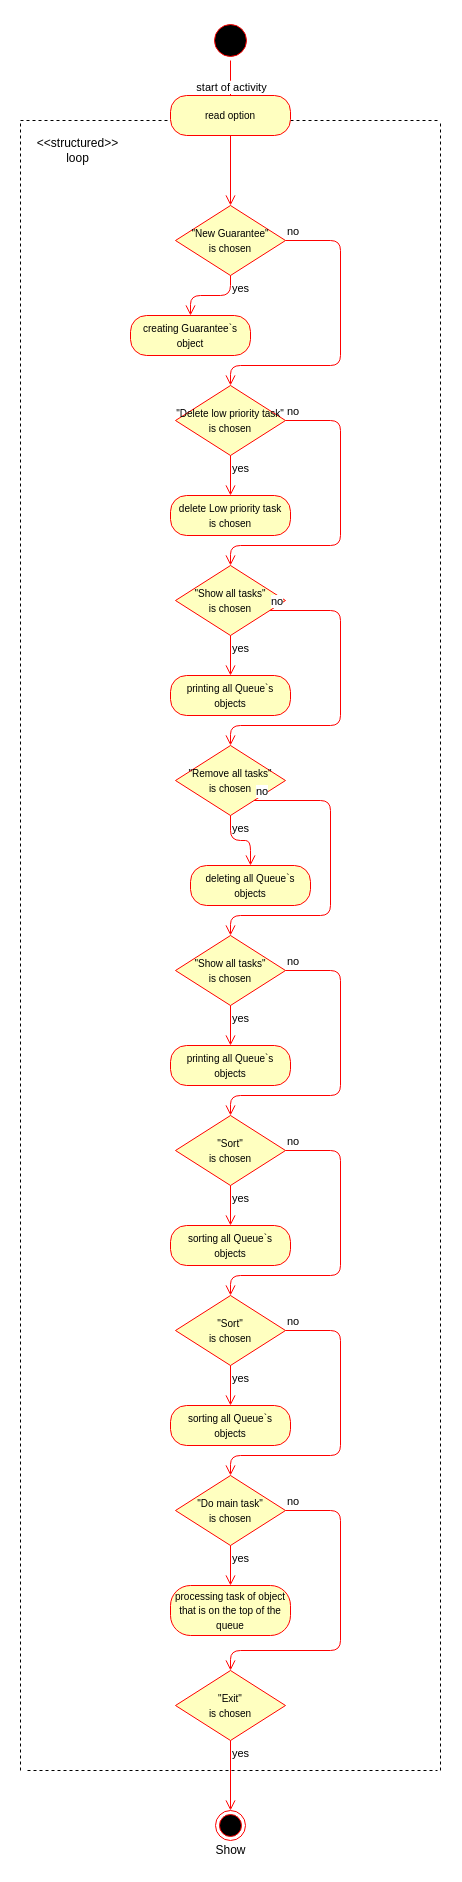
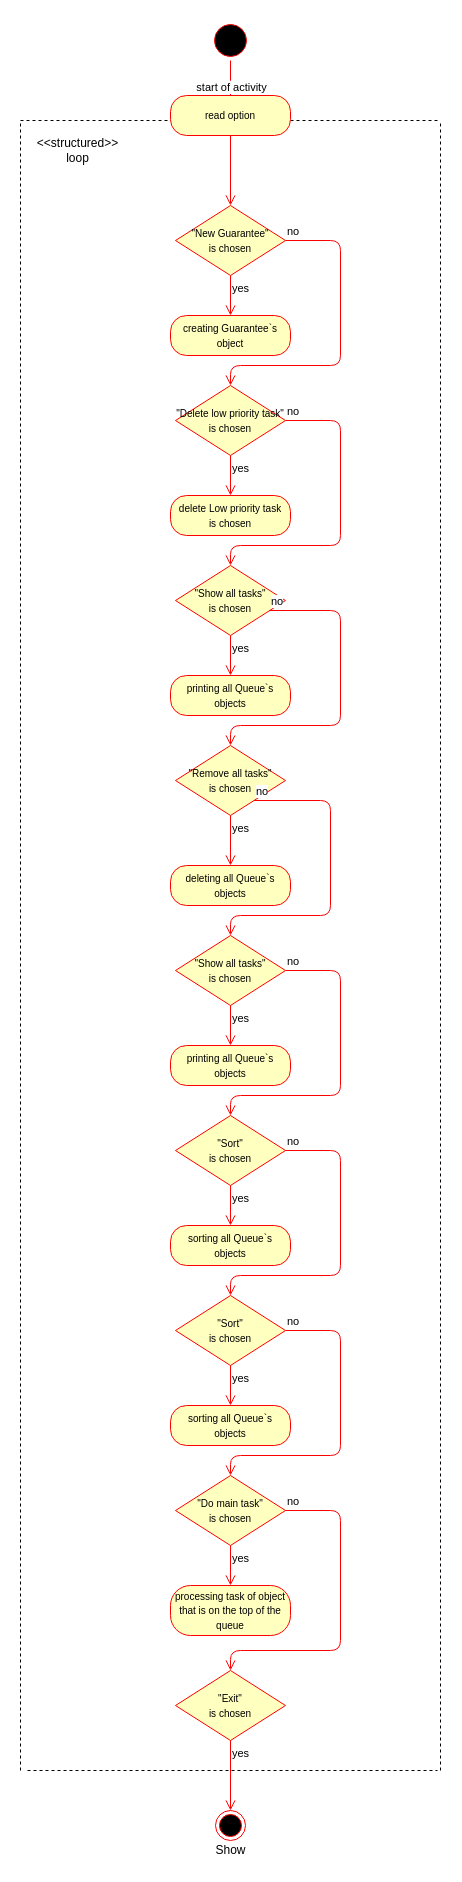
node "creating Guarantee`s object": moved (191, 336) -> (231, 336)
node "deleting all Queue`s objects": moved (251, 886) -> (231, 886)
